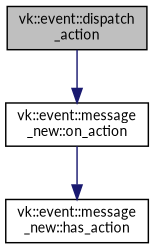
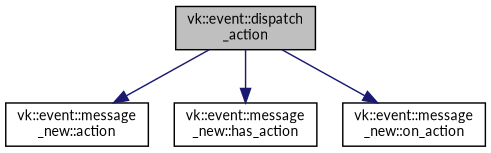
node "vk::event::message _new::action": added
edge "vk::event::message _new::on_action" -> "vk::event::message _new::has_action": now "vk::event::dispatch _action" -> "vk::event::message _new::has_action"
